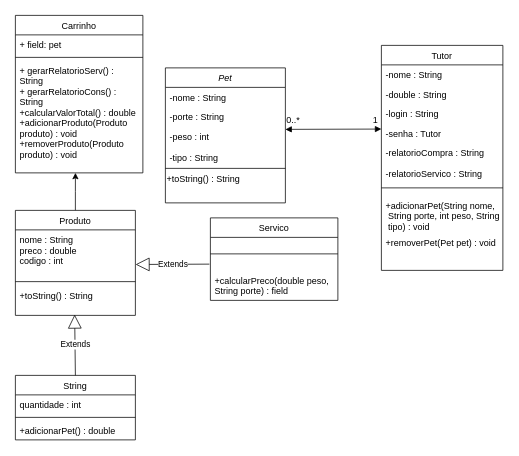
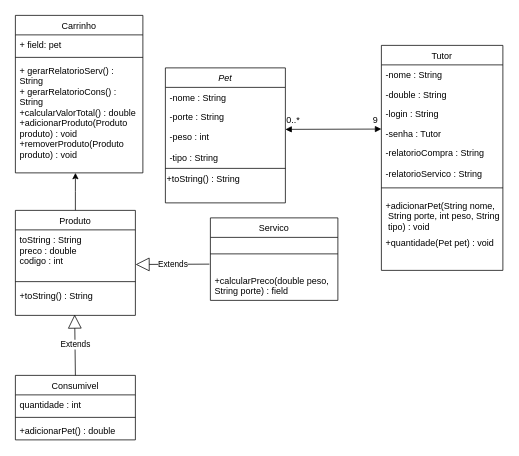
node "1": label "1" -> "9"
node "nome : String preco : double codigo : int": label "nome : String preco : double codigo : int" -> "toString : String preco : double codigo : int"
node "+removerPet(Pet pet) : void": label "+removerPet(Pet pet) : void" -> "+quantidade(Pet pet) : void"
node "String": label "String" -> "Consumivel"
